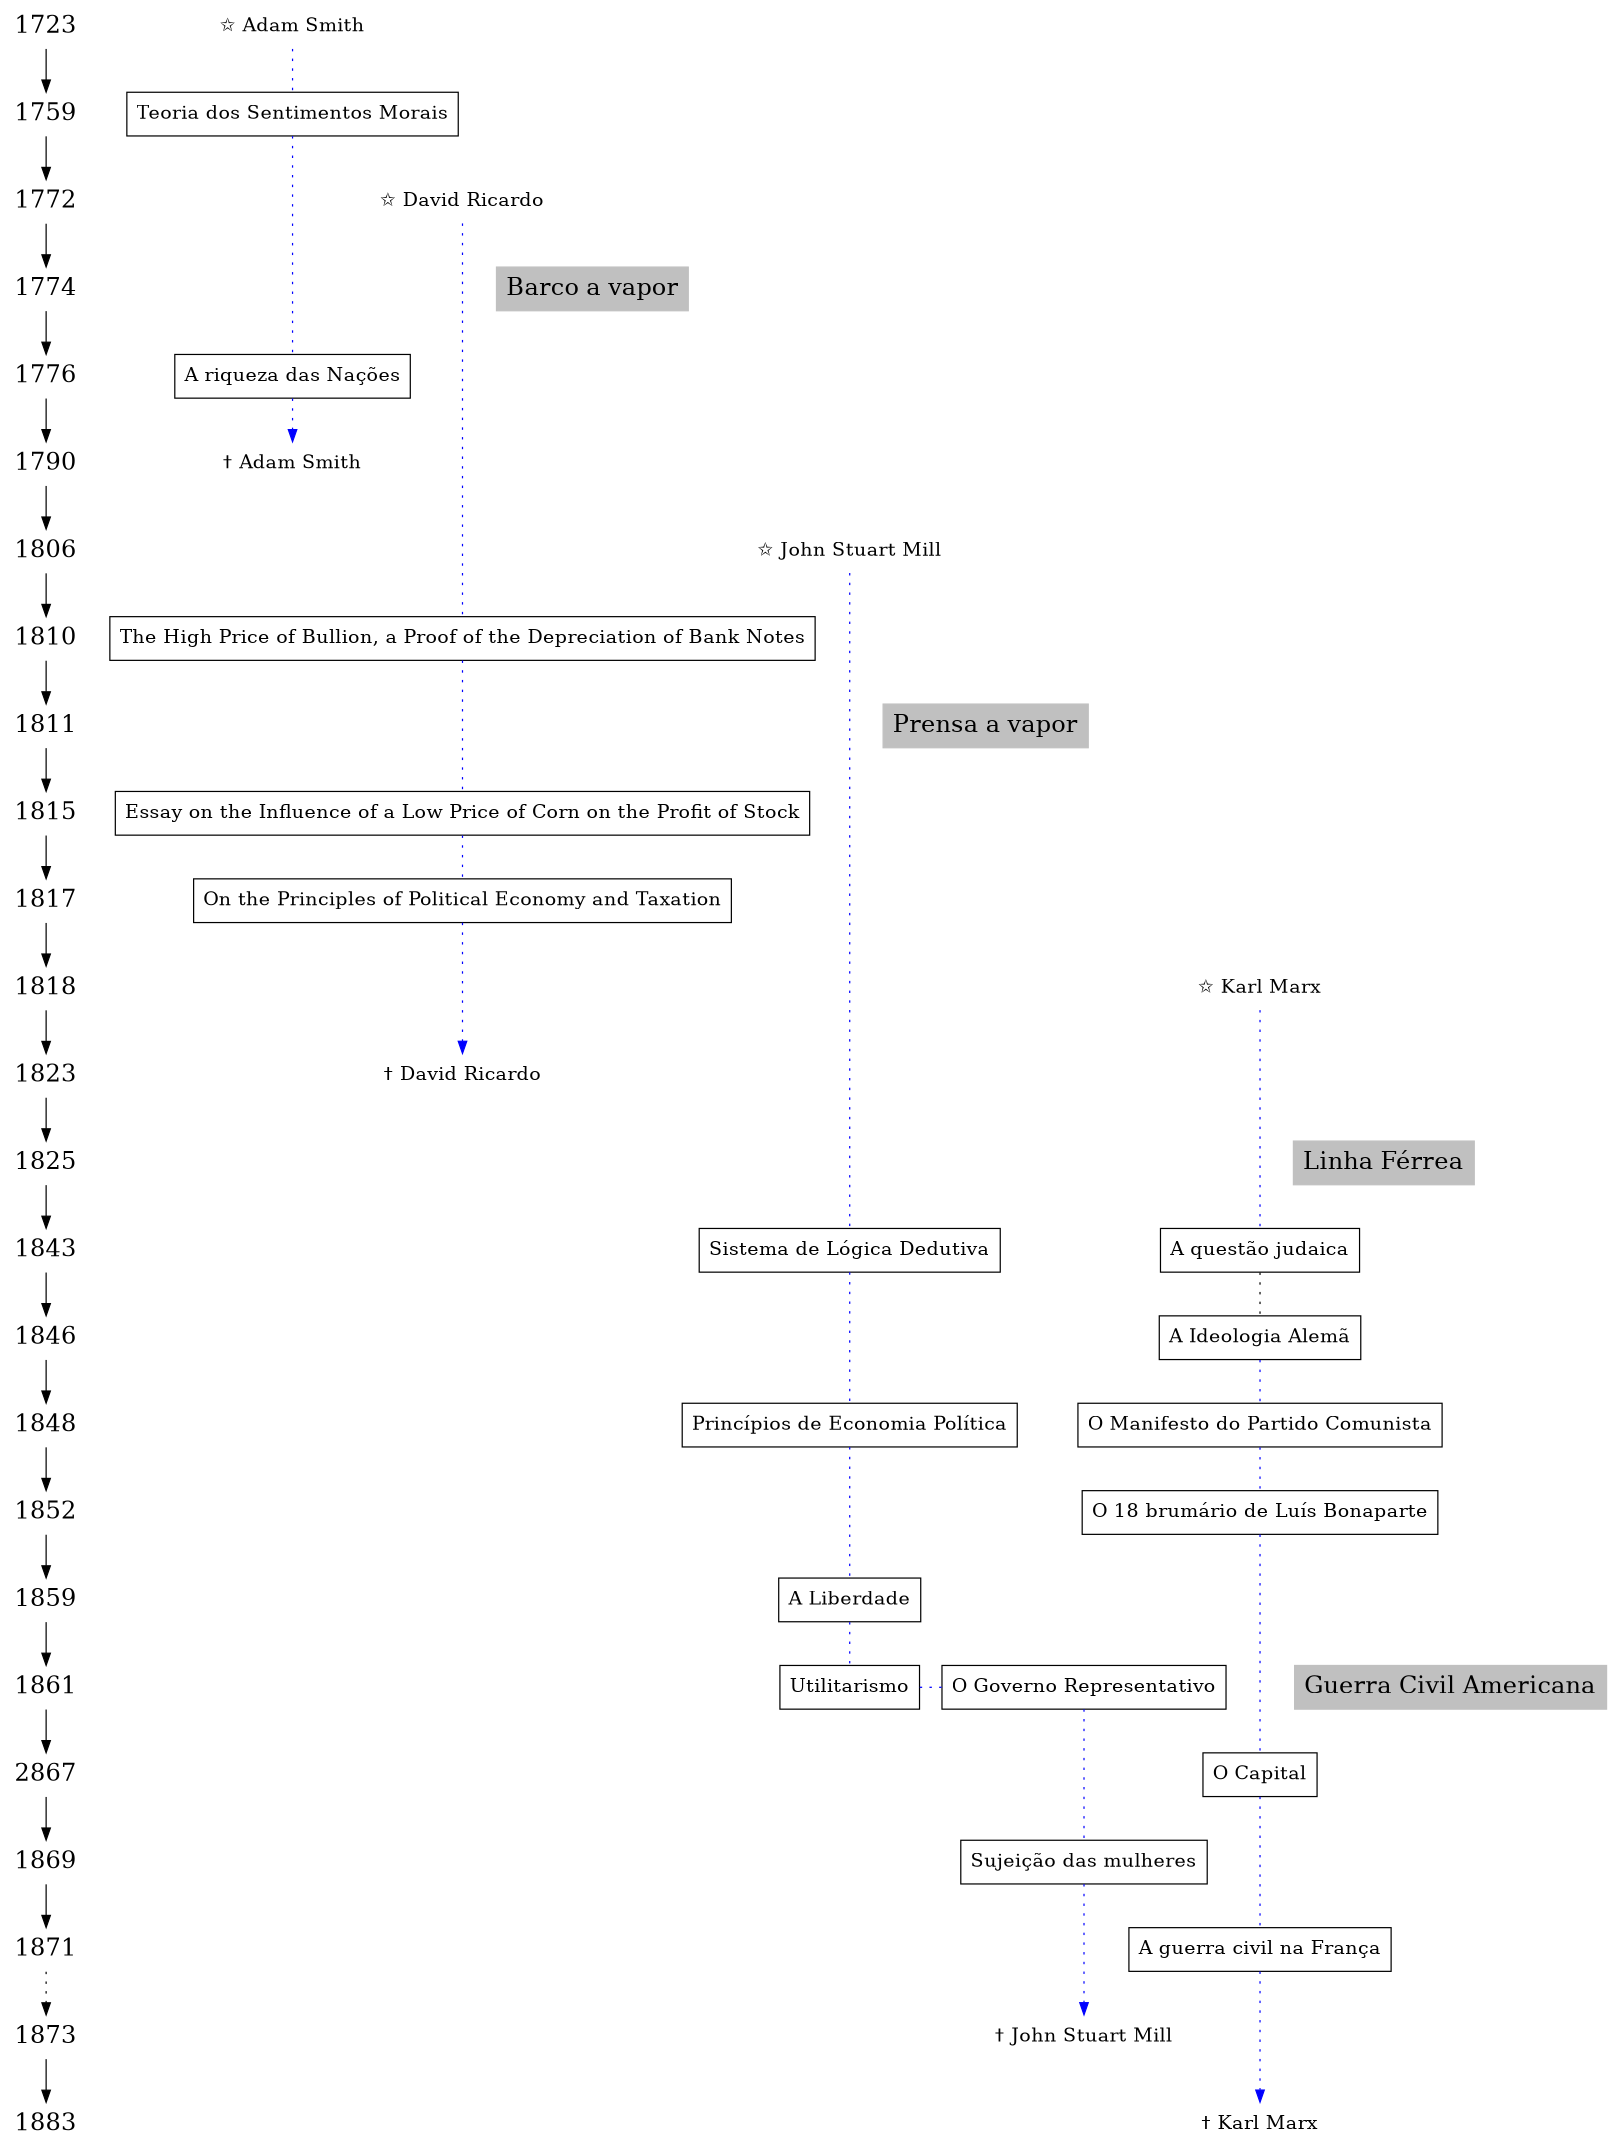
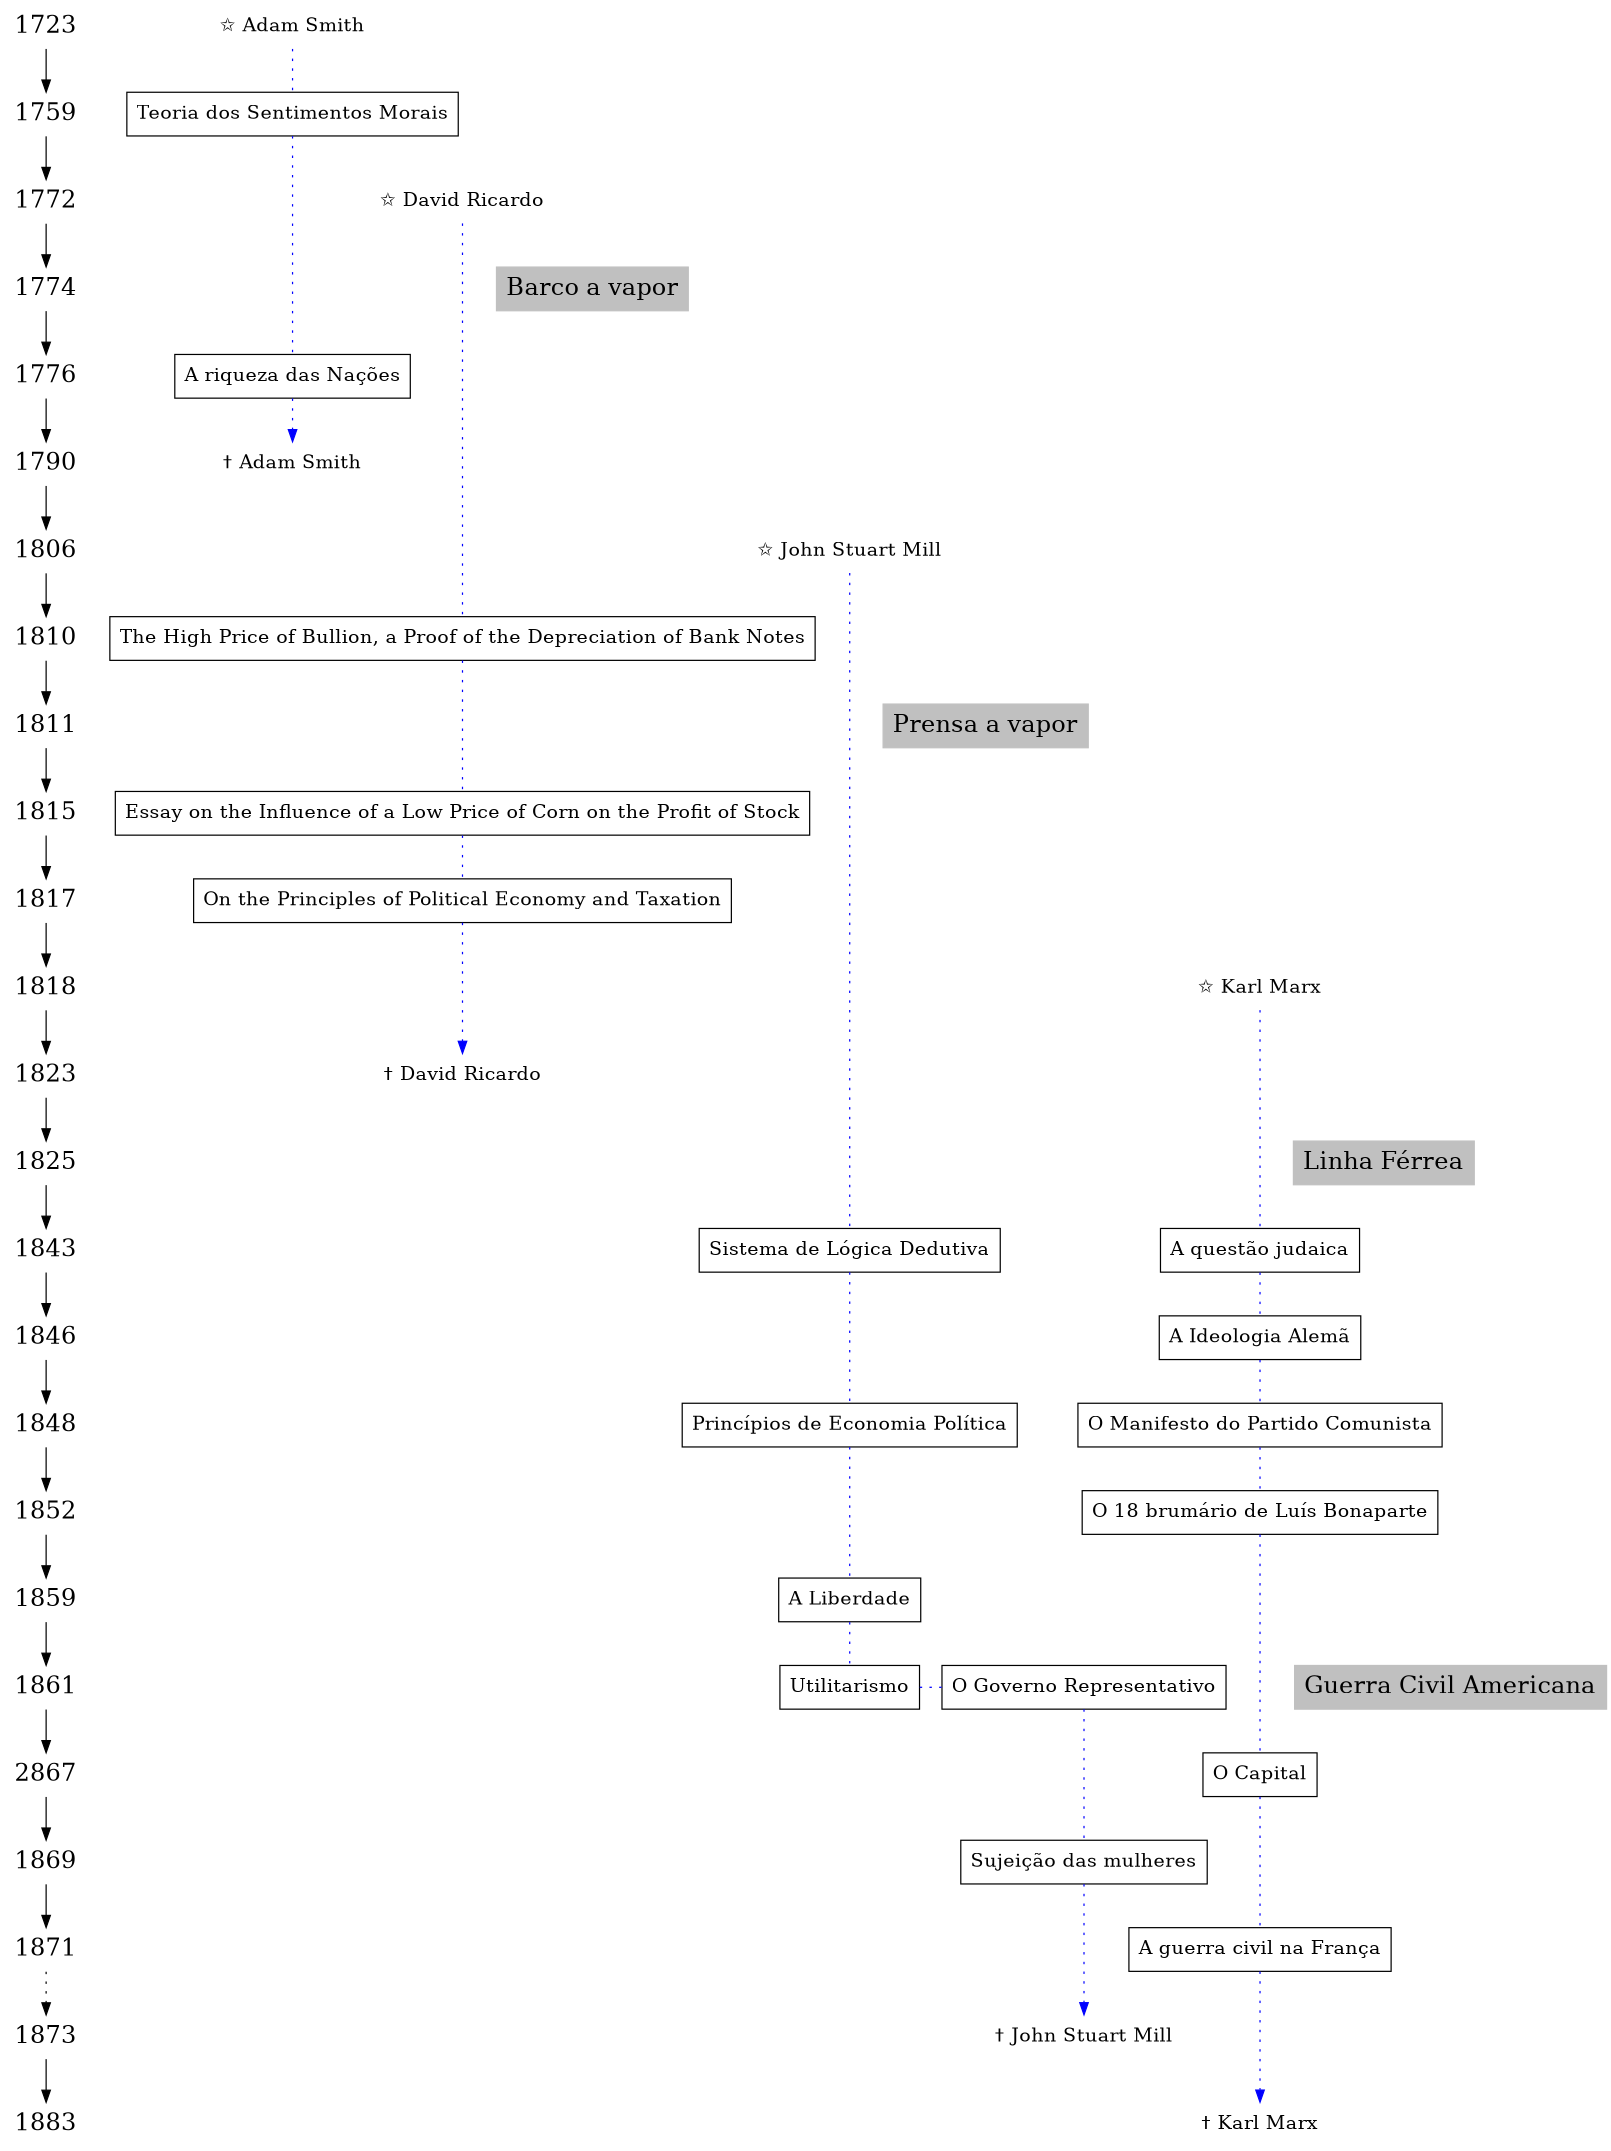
edge "A questão judaica" -- "A Ideologia Alemã": color black -> blue
